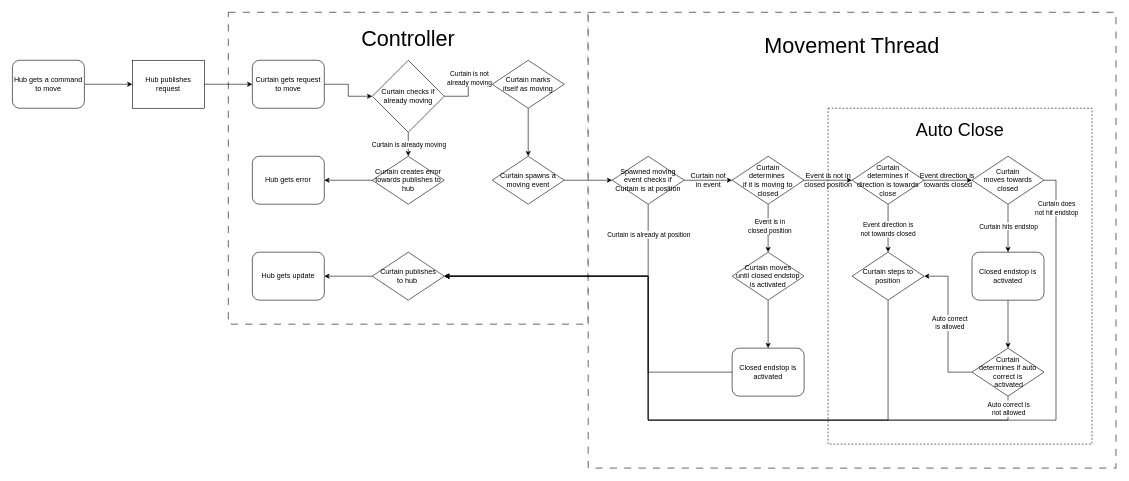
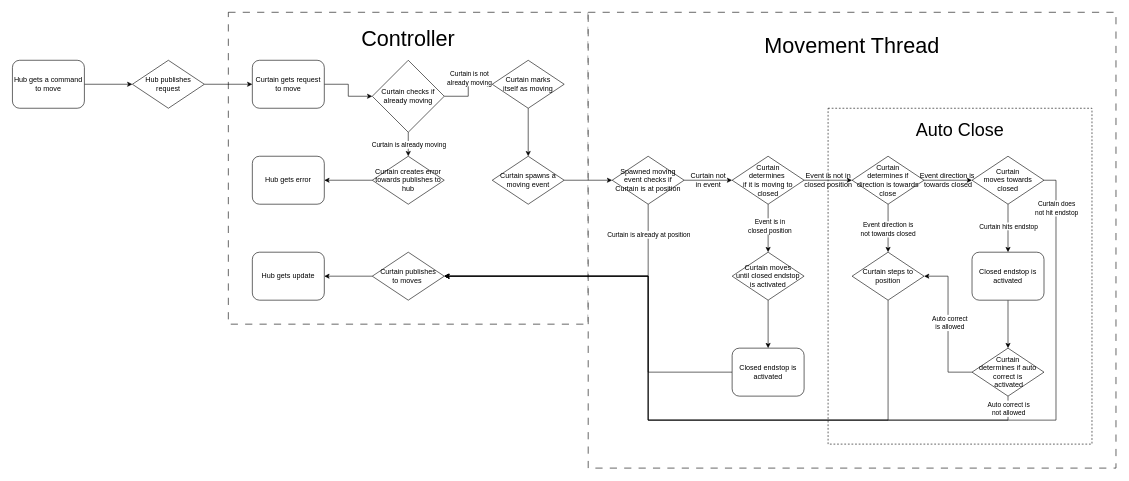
node "Hub publishes request": shape rectangle -> diamond
node "Curtain publishes to hub": label "Curtain publishes to hub" -> "Curtain publishes to moves"
